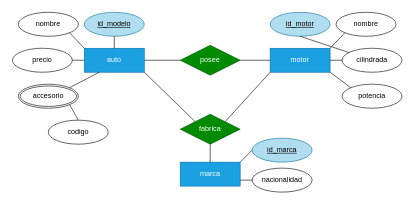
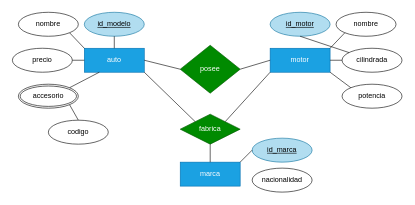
node "posee": size 60x30 -> 60x48
edge "marca" -- "nacionalidad": removed
